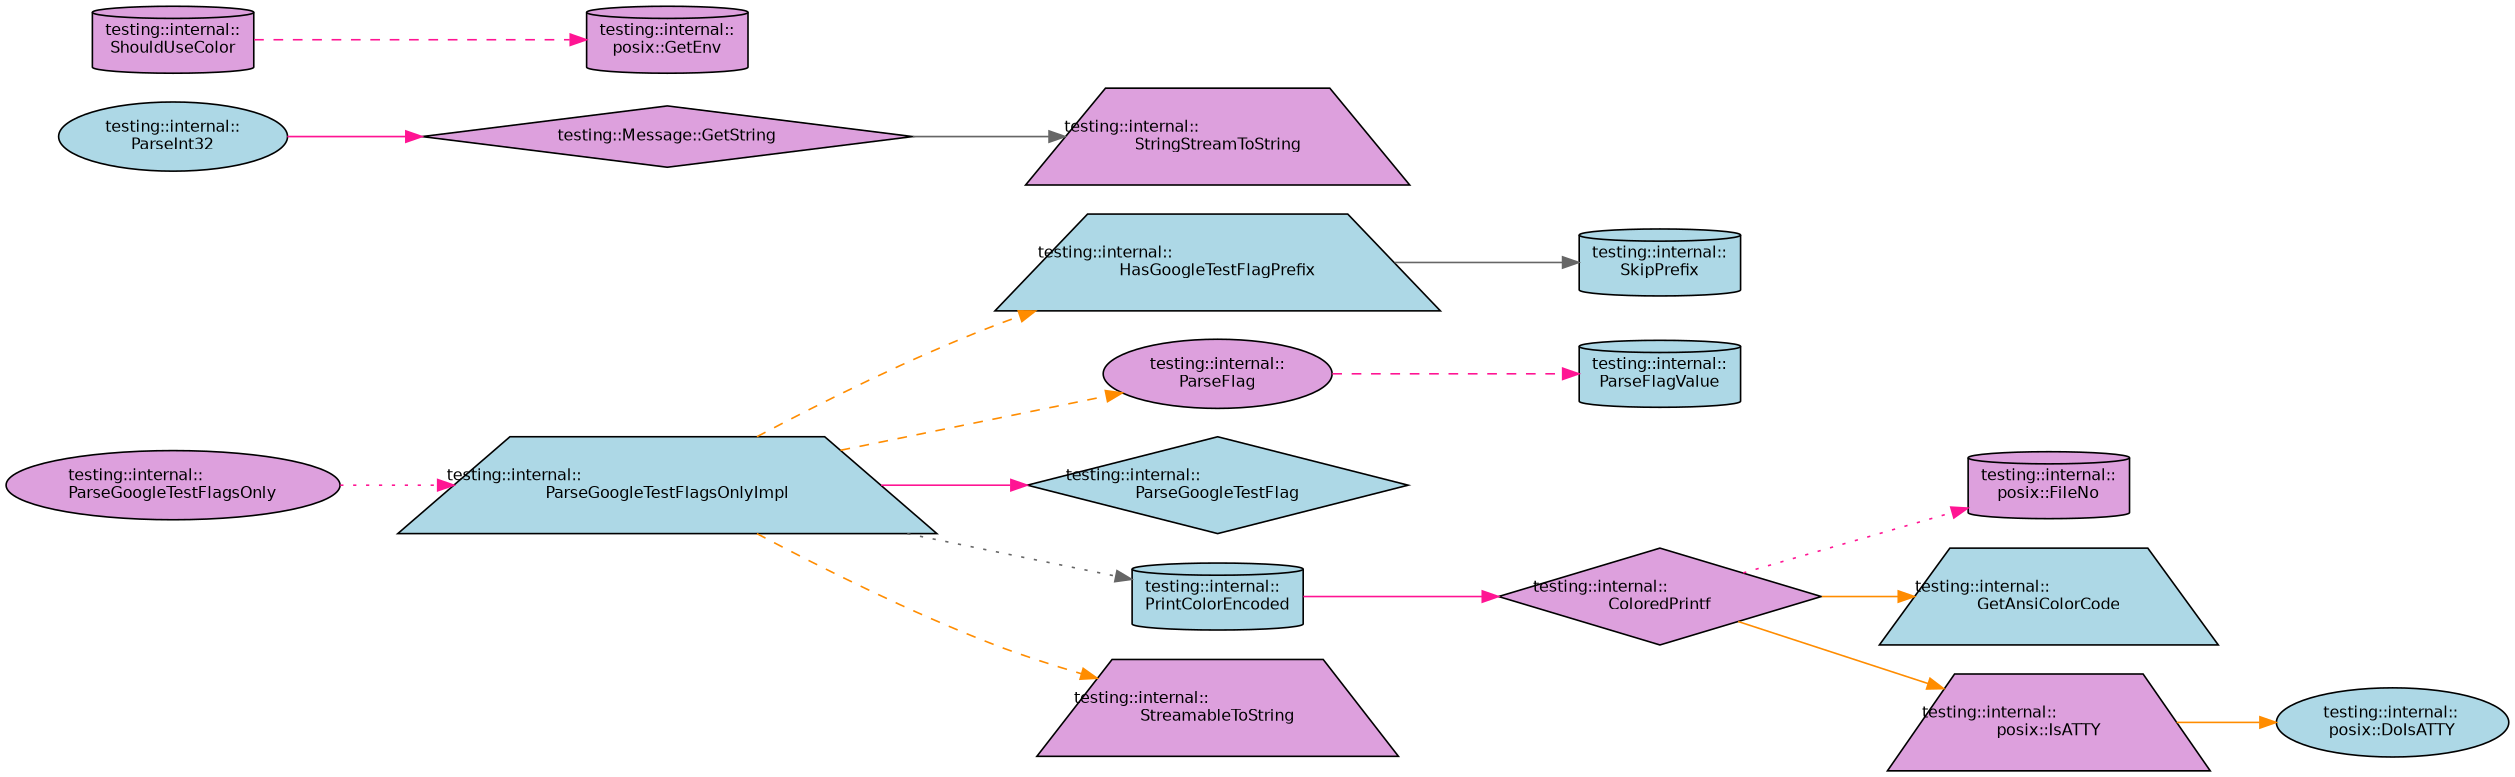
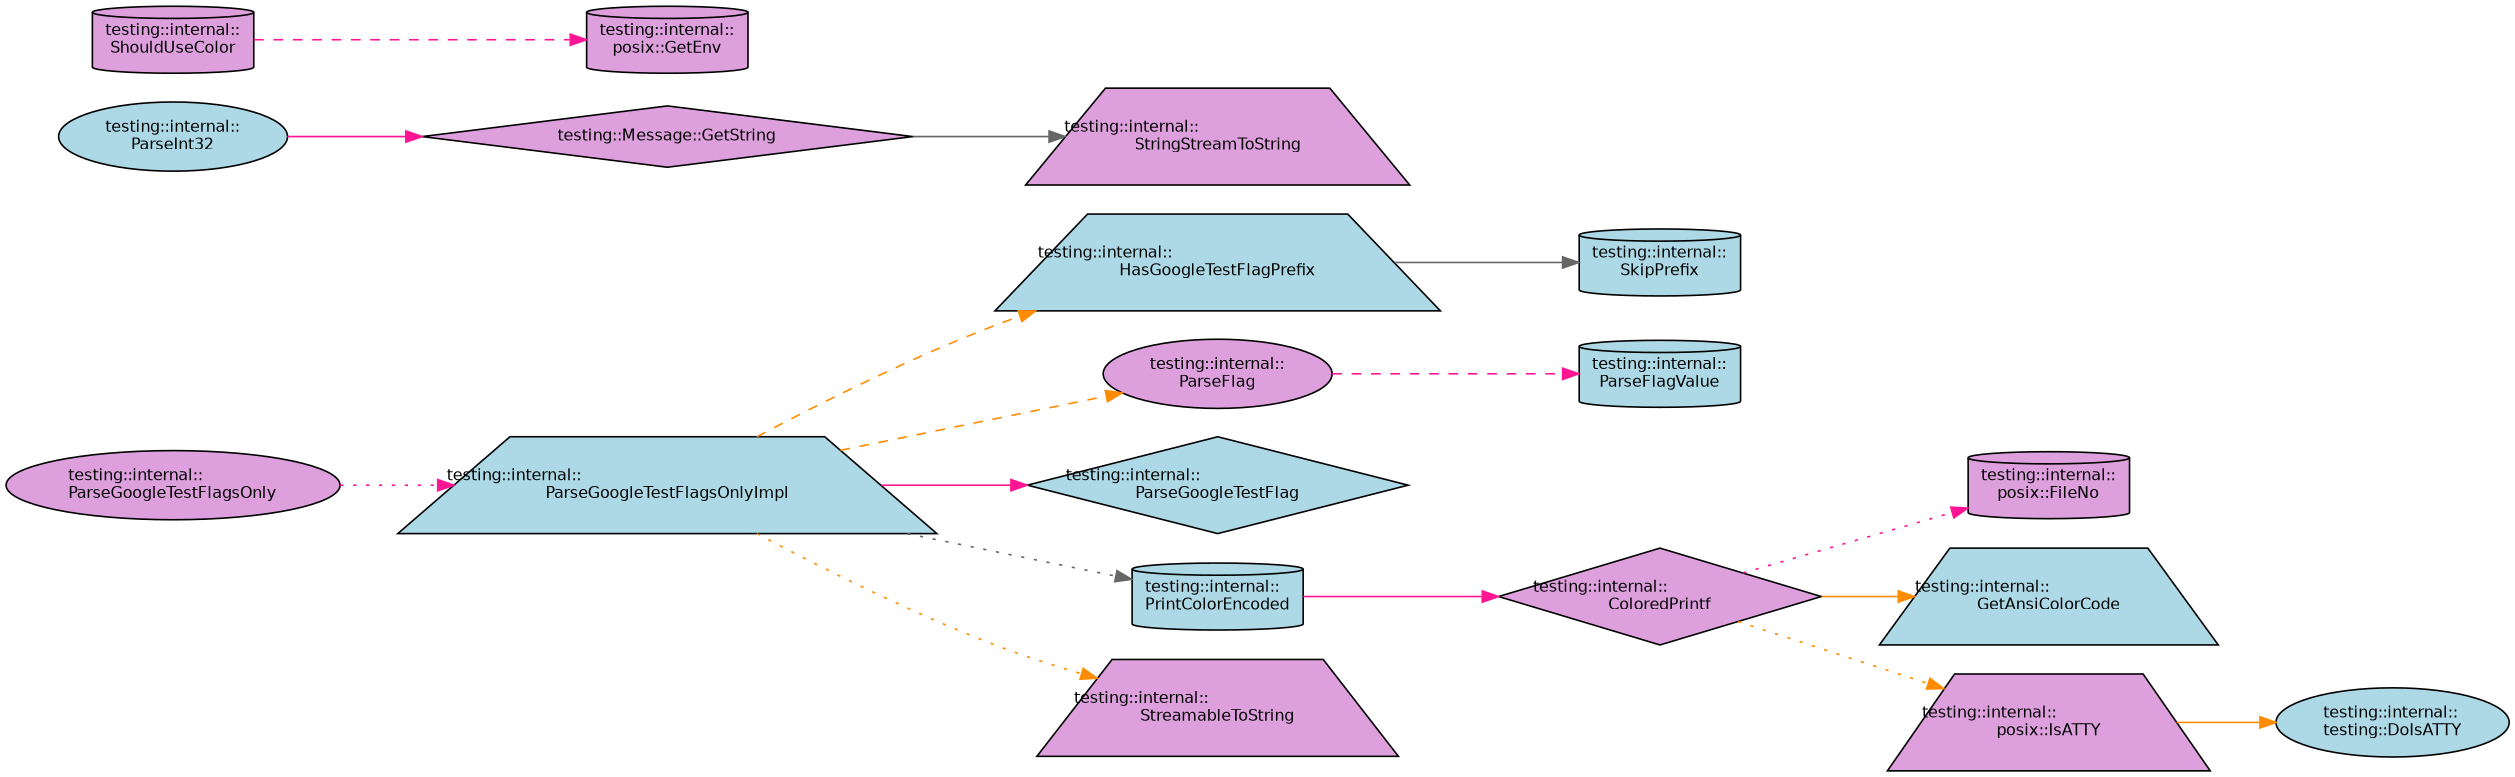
edge "testing::internal:: ParseGoogleTestFlagsOnlyImpl" -> "testing::internal:: StreamableToString": style dashed -> dotted
edge "testing::internal:: ColoredPrintf" -> "testing::internal:: posix::IsATTY": style solid -> dotted
node "testing::internal:: posix::DoIsATTY": label "testing::internal:: posix::DoIsATTY" -> "testing::internal:: testing::DoIsATTY"
